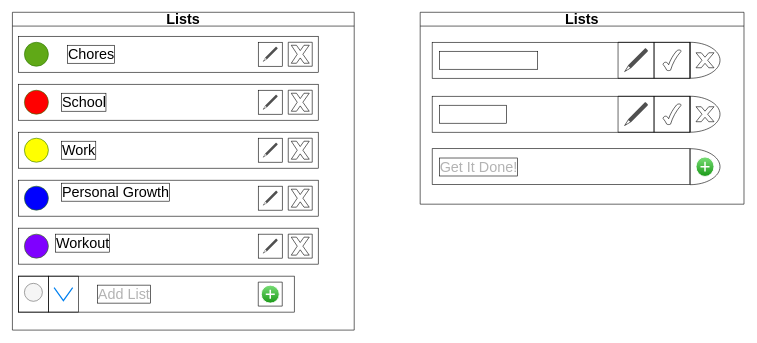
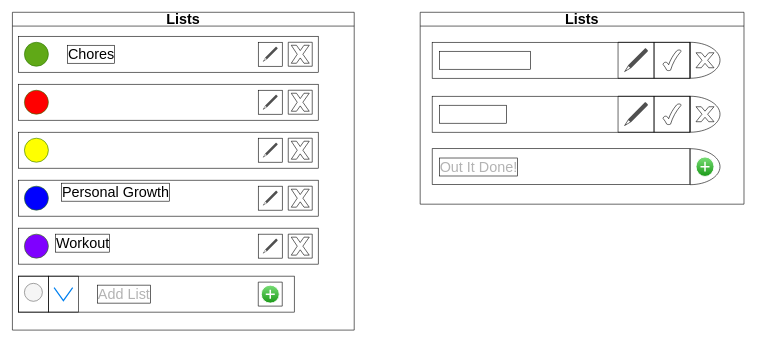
node "Take Out Trash": label "Take Out Trash" -> "Get Out Trash"
node "School": removed
node "Work": removed
node "Get It Done!": label "Get It Done!" -> "Out It Done!"
